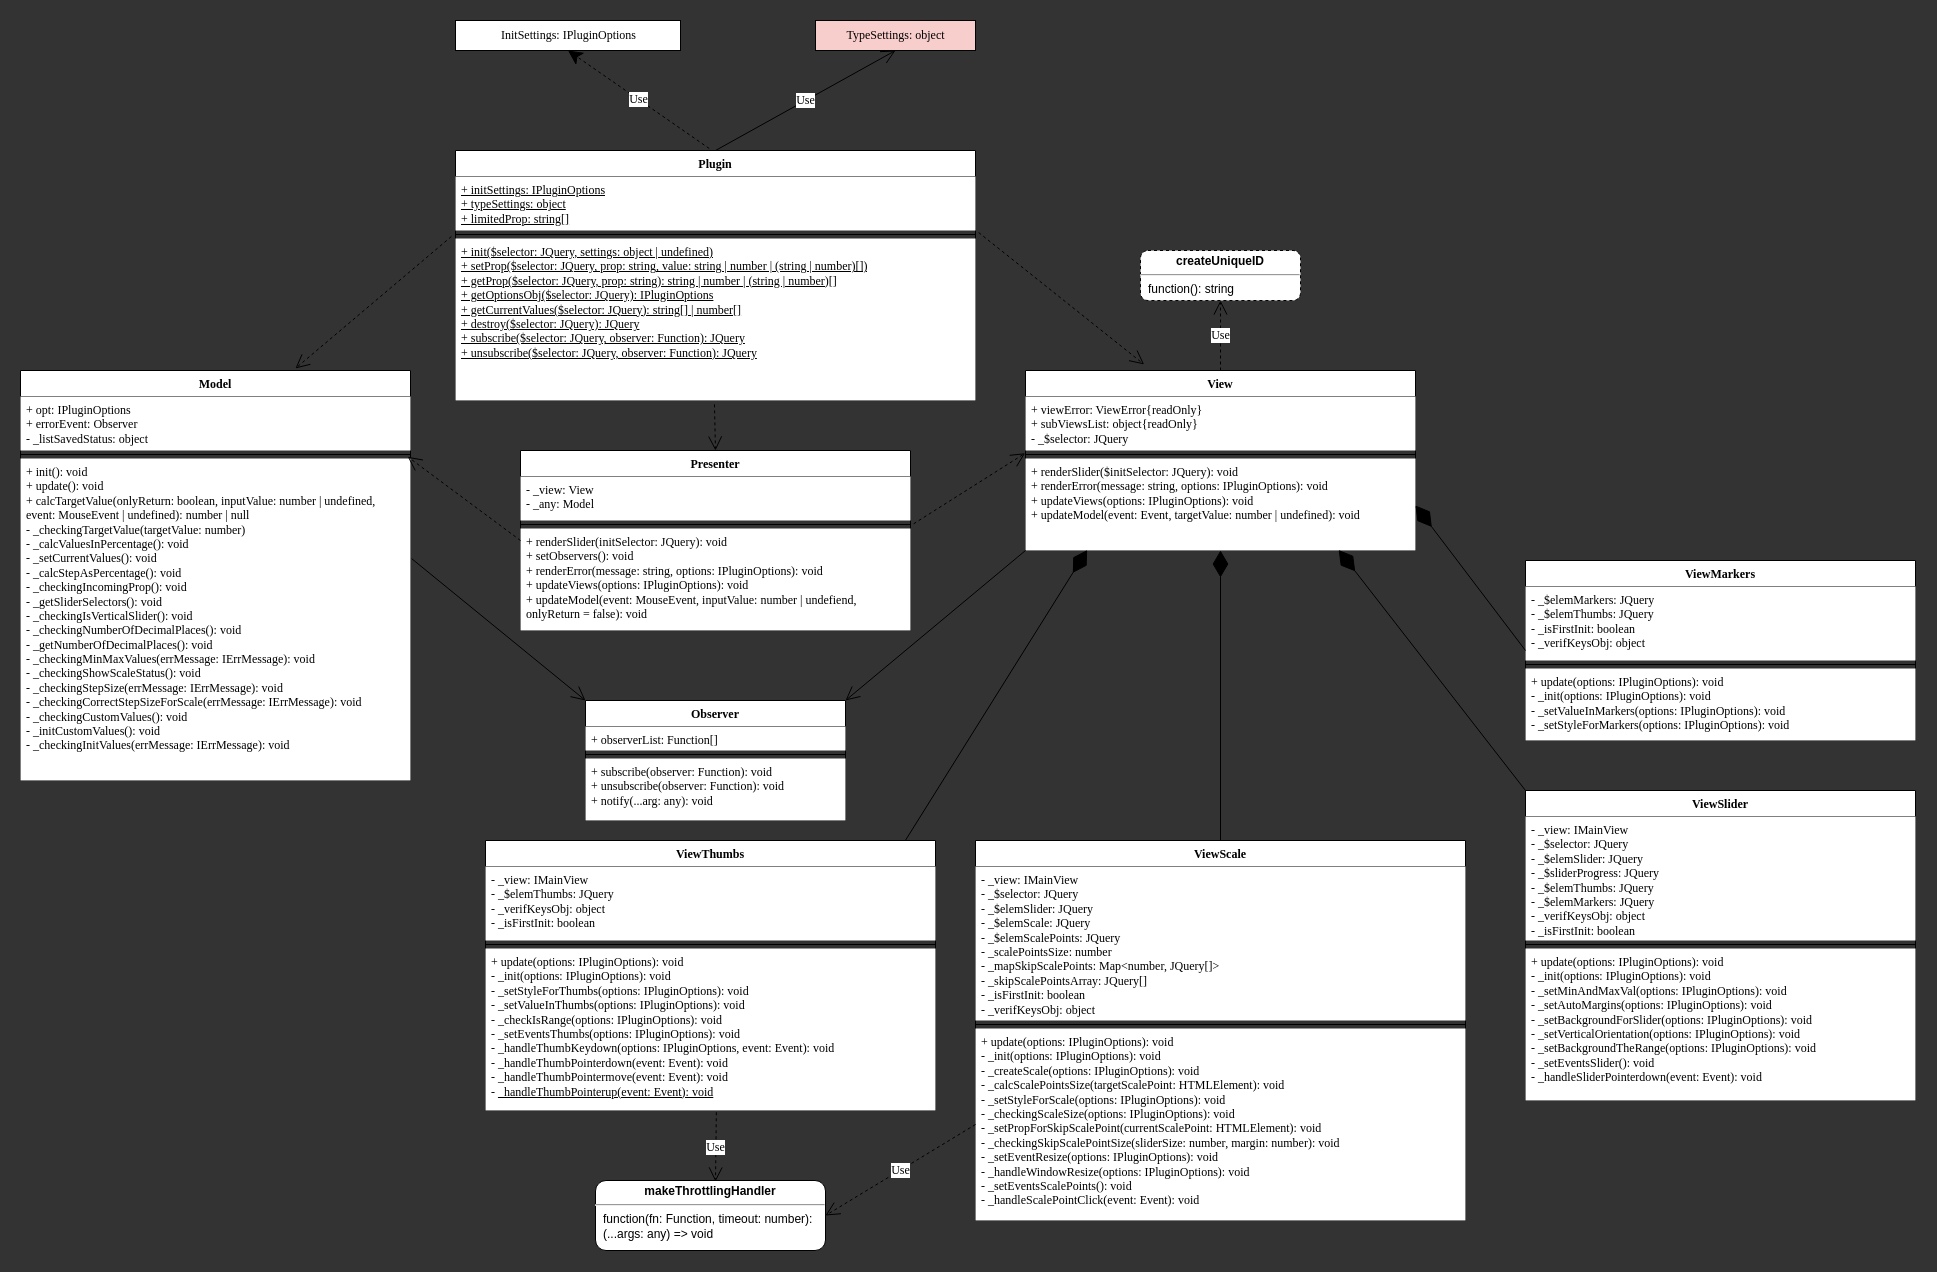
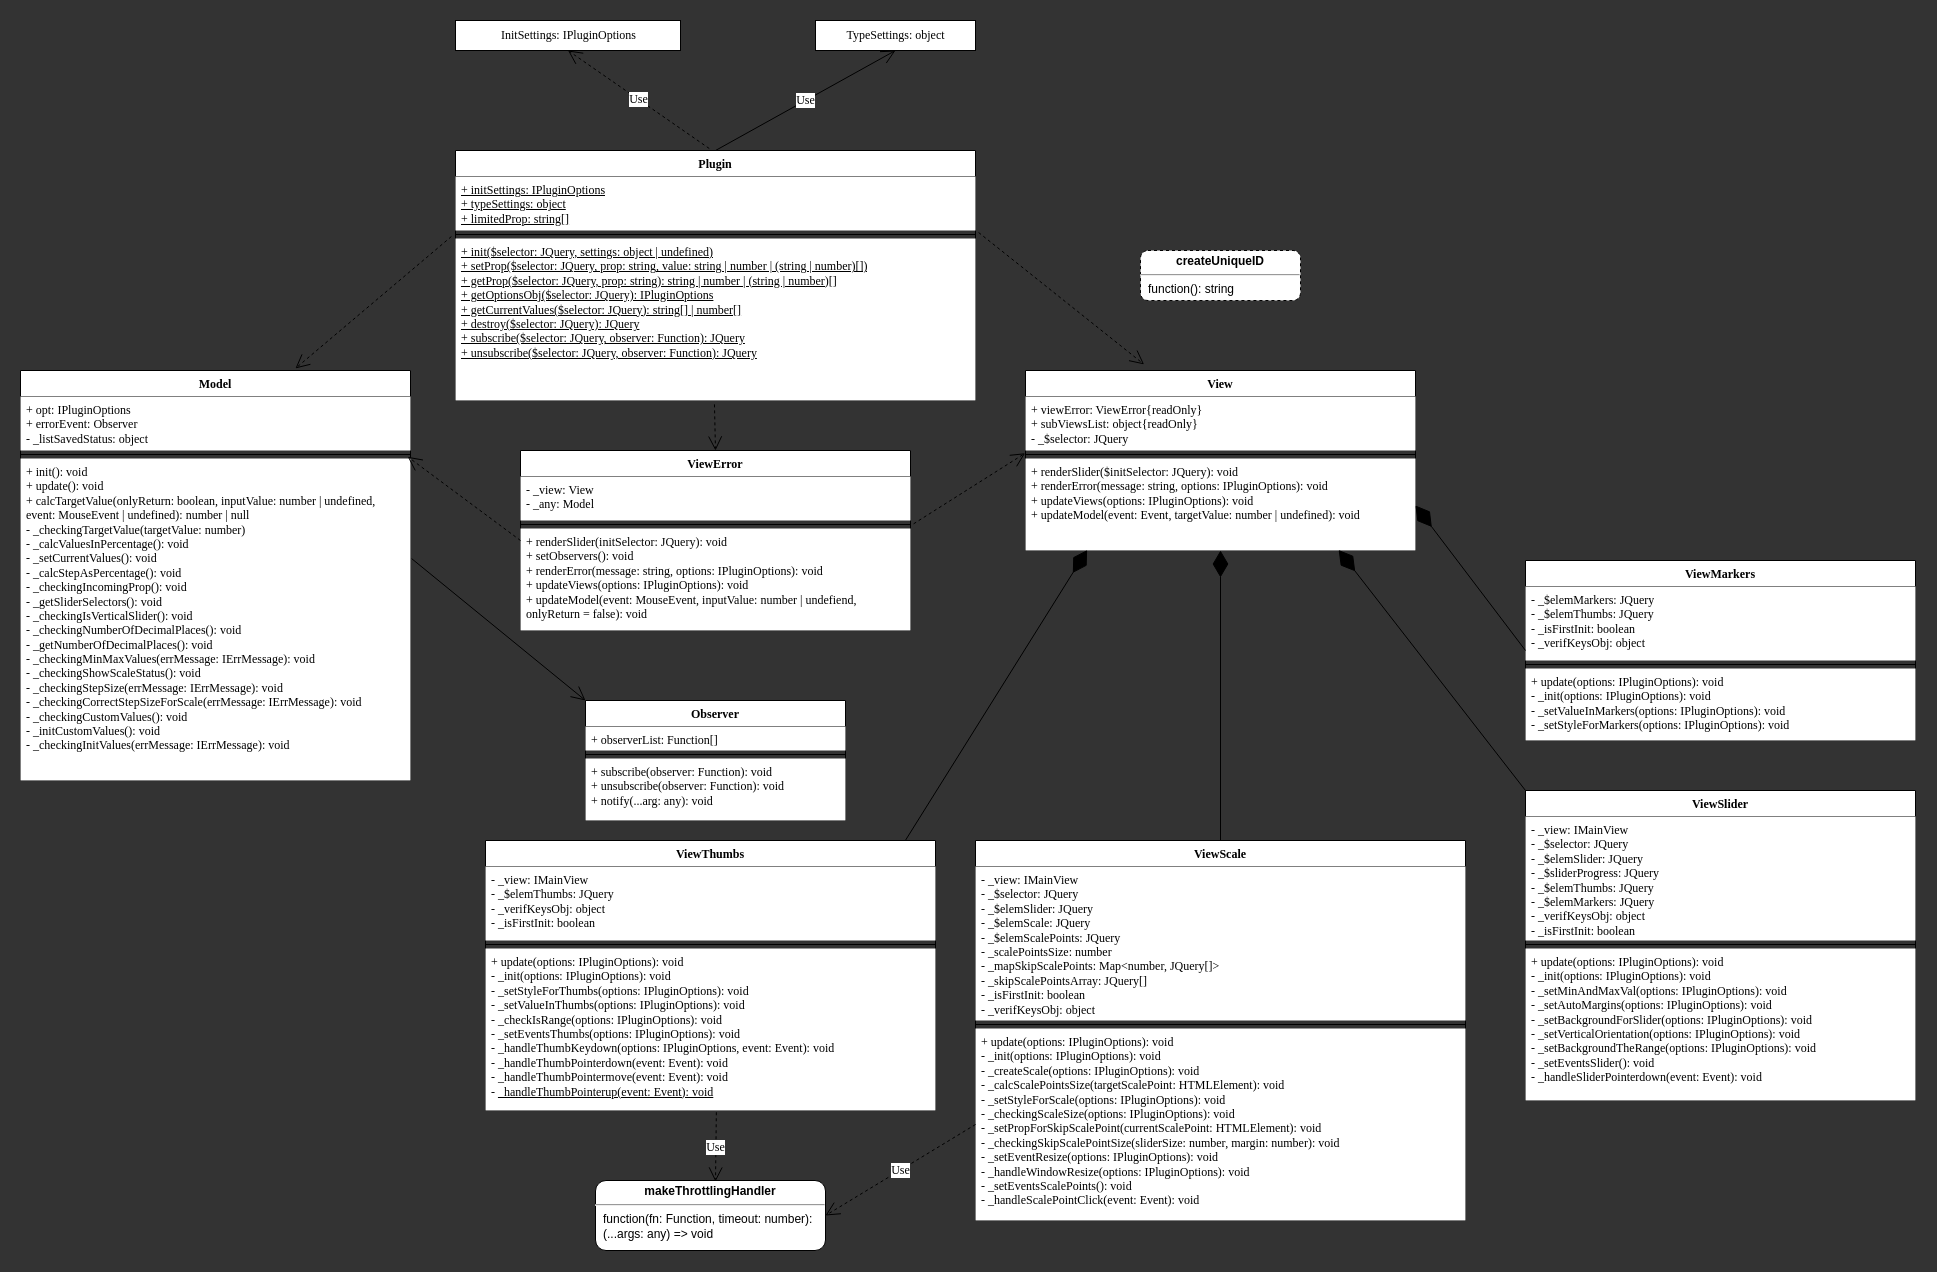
node "TypeSettings: object": fillcolor #f8cecc -> #ffffff
edge "Plugin" -> "InitSettings: IPluginOptions": arrowhead classic -> open
edge "View" -> "createUniqueID function(): string": removed, label "Use"
node "Presenter": label "Presenter" -> "ViewError"
edge "View" -> "Observer": removed
